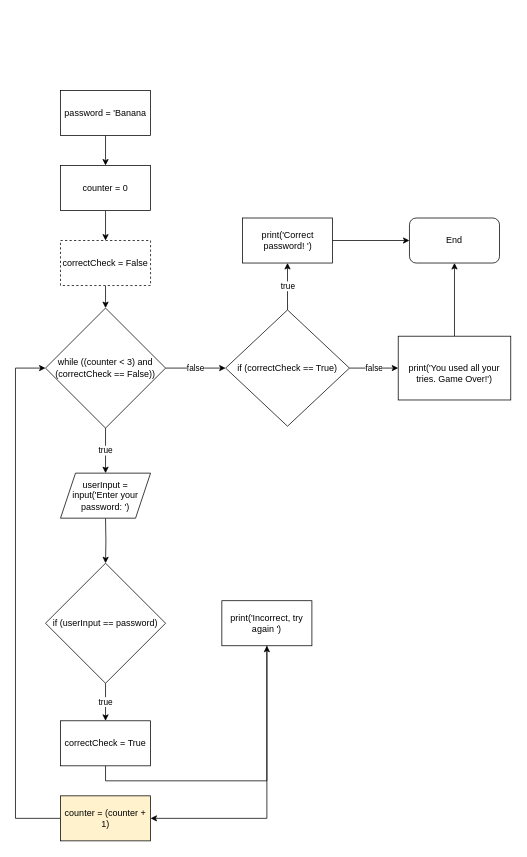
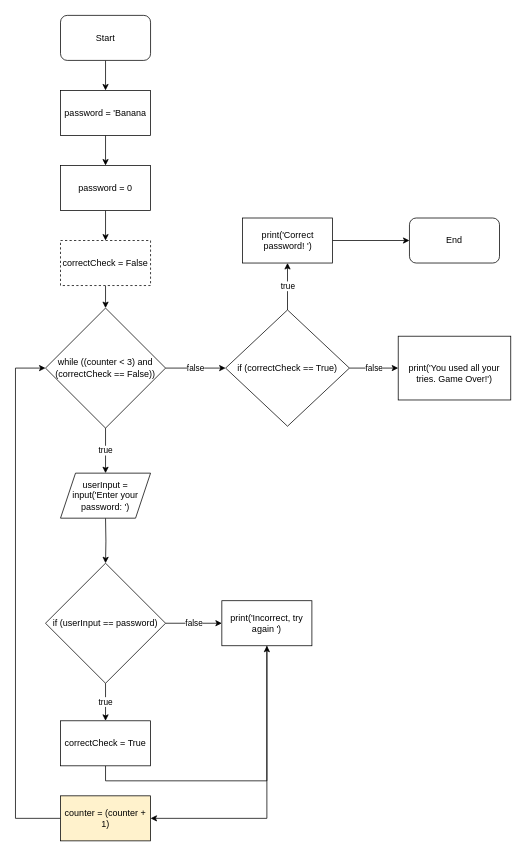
node "Start": added
edge "Start" -> "password = 'Banana": added
node "counter = 0": label "counter = 0" -> "password = 0"
edge "print('You used all your tries. Game Over!')" -> "End": removed
edge "if (userInput == password)" -> "print('Incorrect, try again ')": added, label "false"
